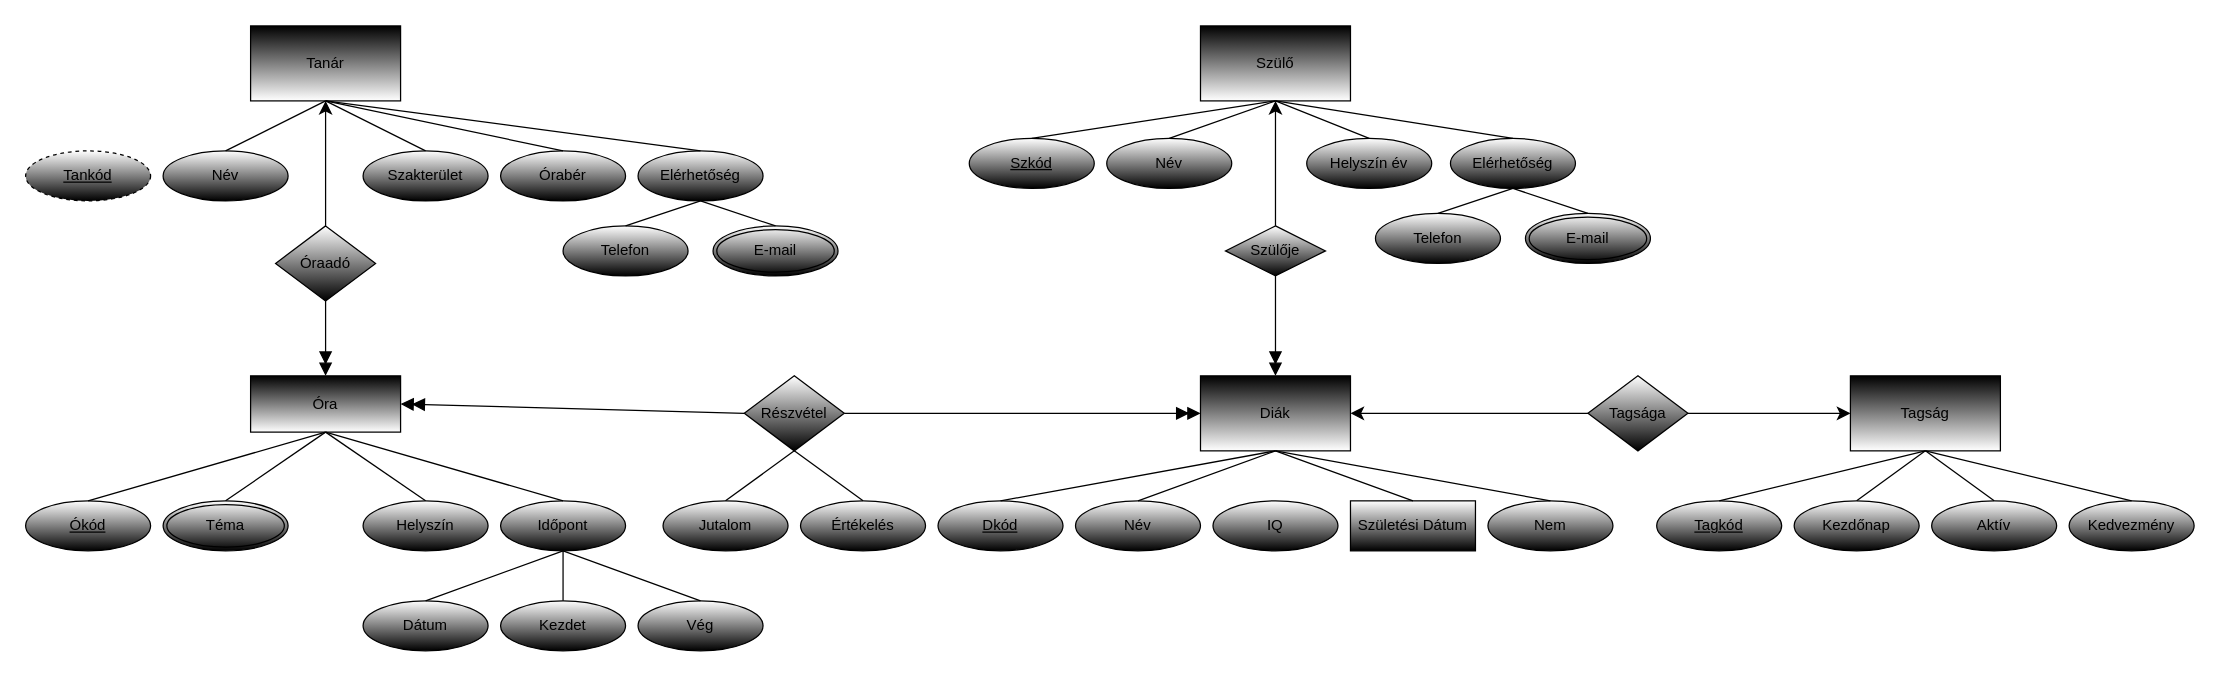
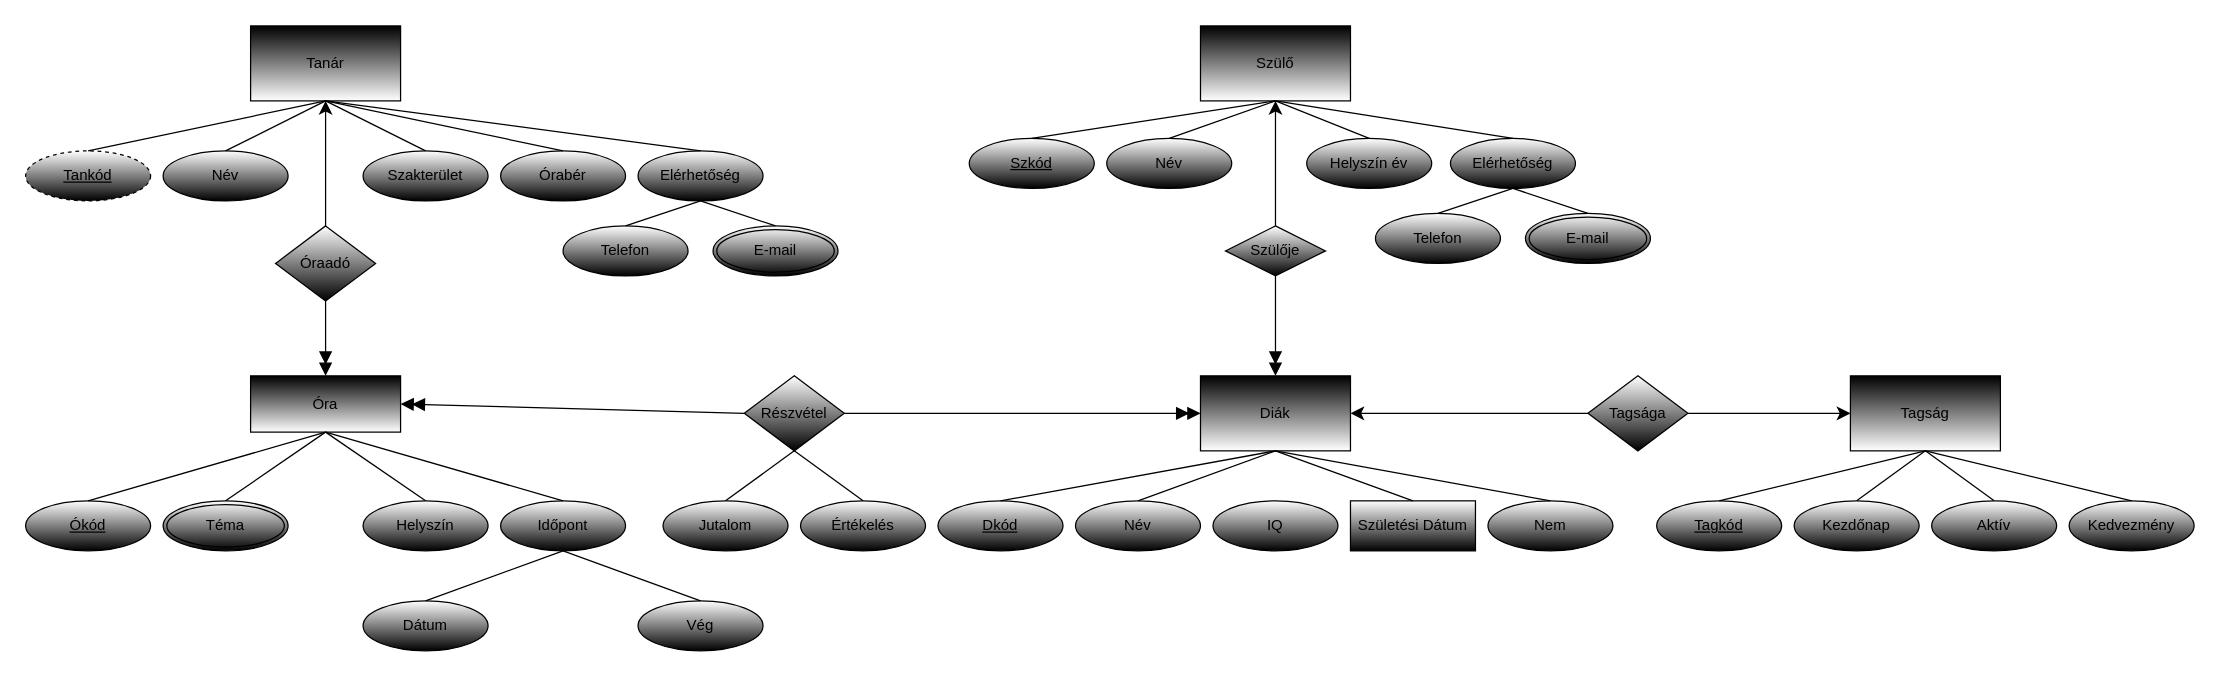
edge "Tanár" -- "Tankód": added
edge "Időpont" -- "Kezdet": removed
node "Kezdet": removed
